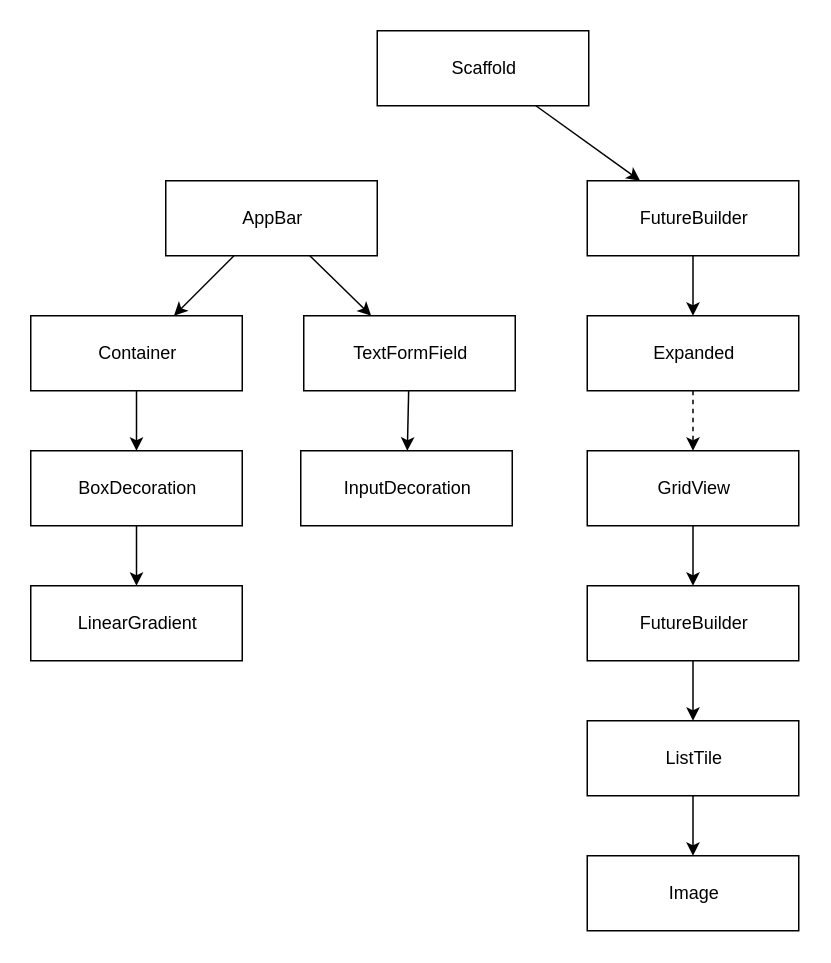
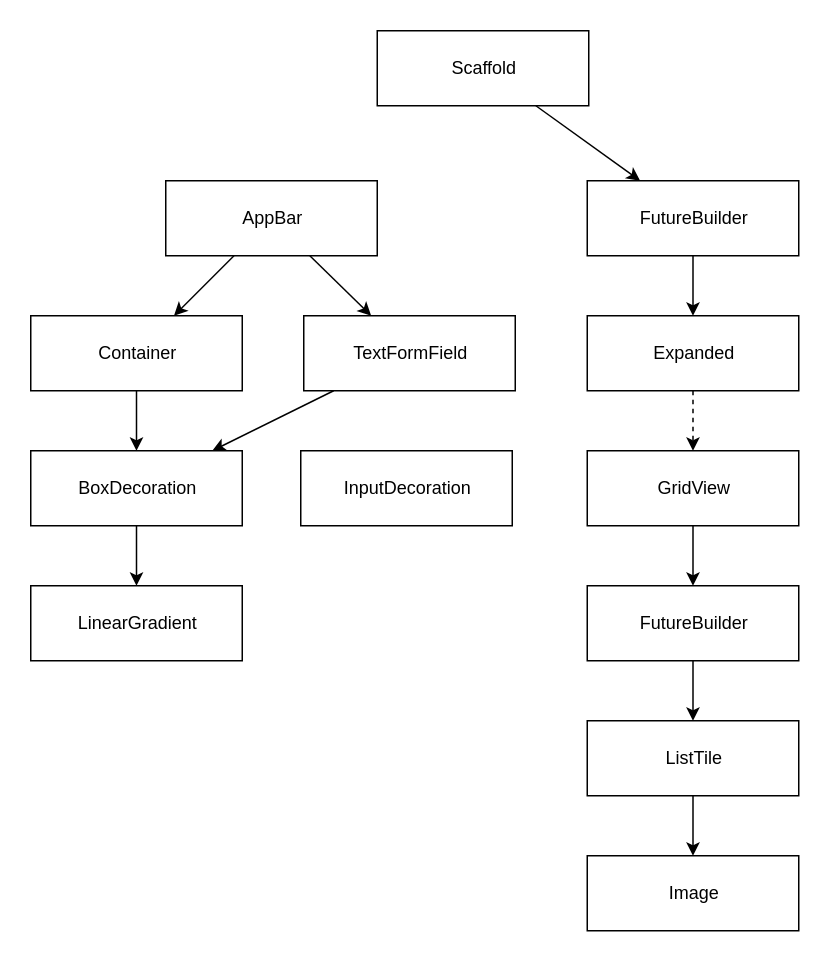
edge "TextFormField" -> "InputDecoration": now "TextFormField" -> "BoxDecoration"
